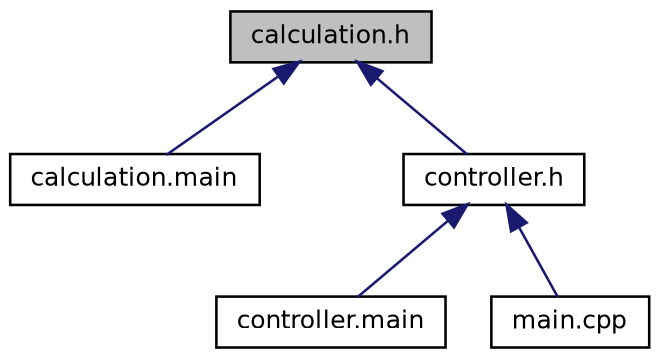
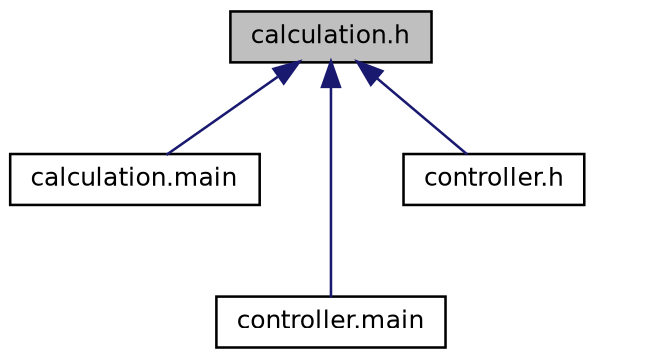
edge "controller.main" -> "controller.h": now "controller.main" -> "calculation.h"
node "main.cpp": removed
